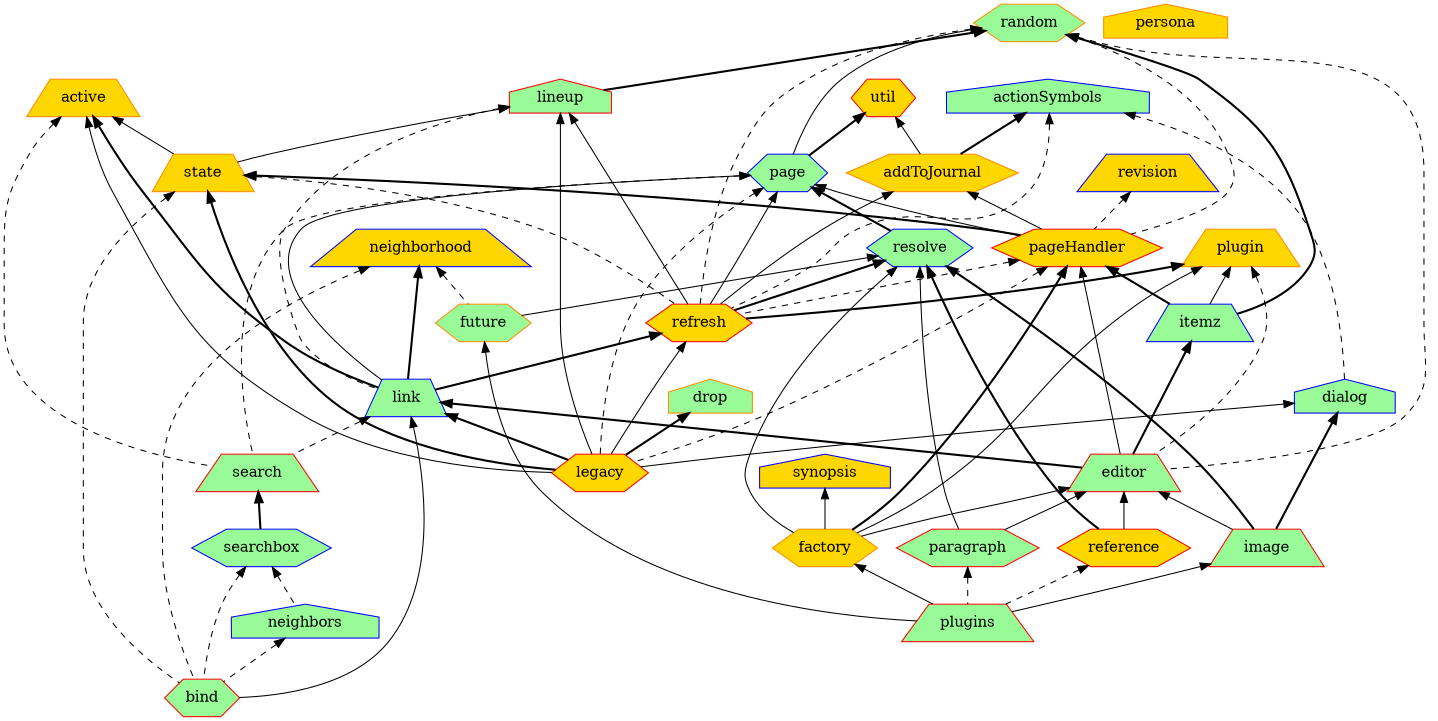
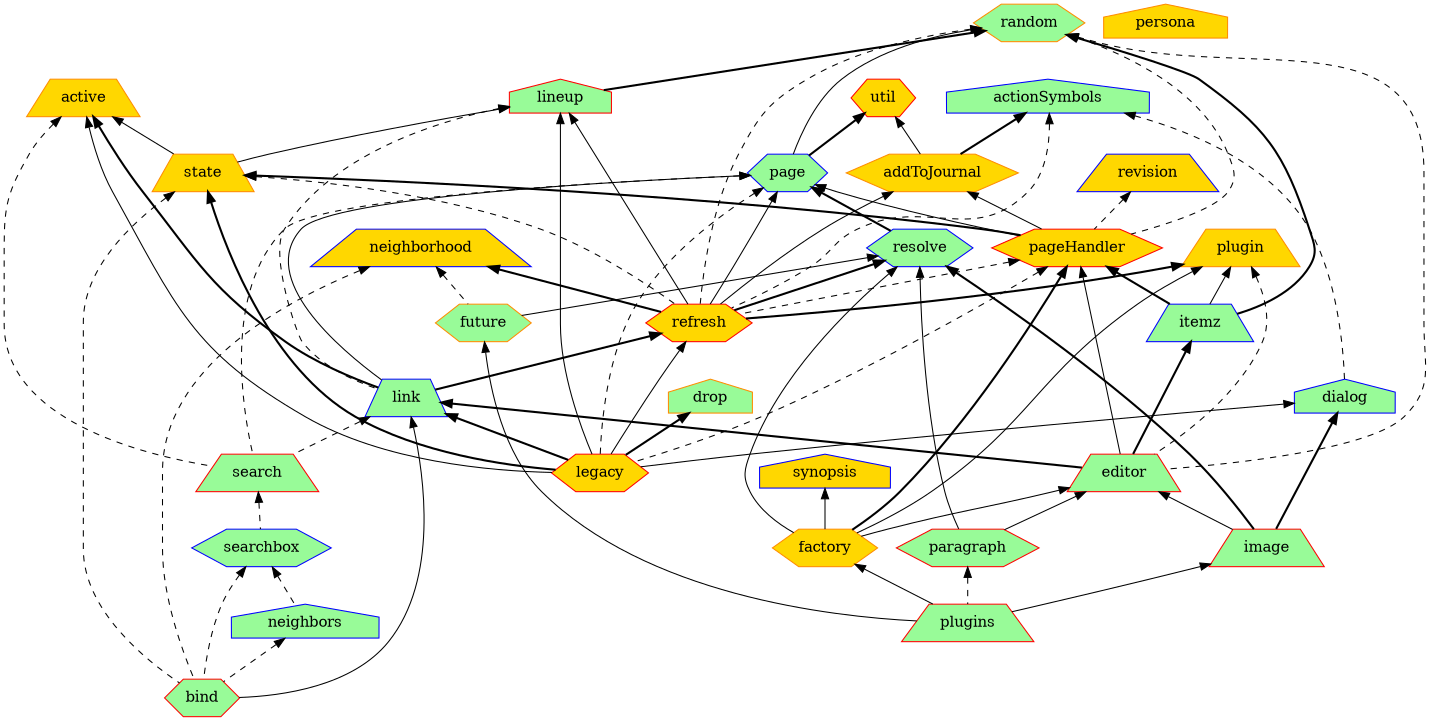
edge "link" -> "neighborhood": now "refresh" -> "neighborhood"
edge "searchbox" -> "search": style bold -> dashed
node "reference": removed
